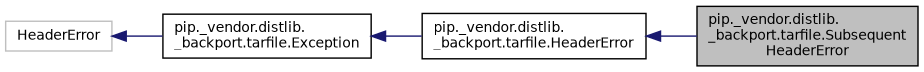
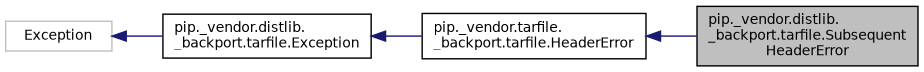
node "HeaderError": label "HeaderError" -> "Exception"
node "pip._vendor.distlib. _backport.tarfile.HeaderError": label "pip._vendor.distlib. _backport.tarfile.HeaderError" -> "pip._vendor.tarfile. _backport.tarfile.HeaderError"
